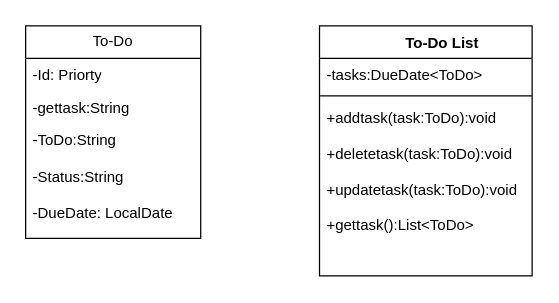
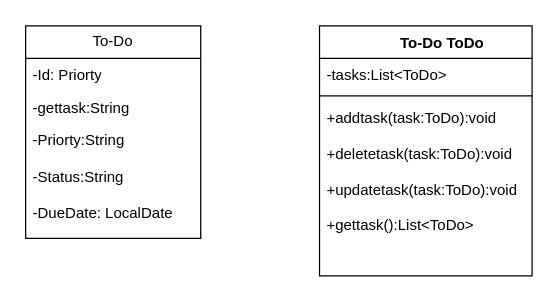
node "To-Do List": label "To-Do List" -> "To-Do ToDo"
node "-tasks:DueDate<ToDo>": label "-tasks:DueDate<ToDo>" -> "-tasks:List<ToDo>"
node "-ToDo:String -Status:String -DueDate: LocalDate": label "-ToDo:String -Status:String -DueDate: LocalDate" -> "-Priorty:String -Status:String -DueDate: LocalDate"
